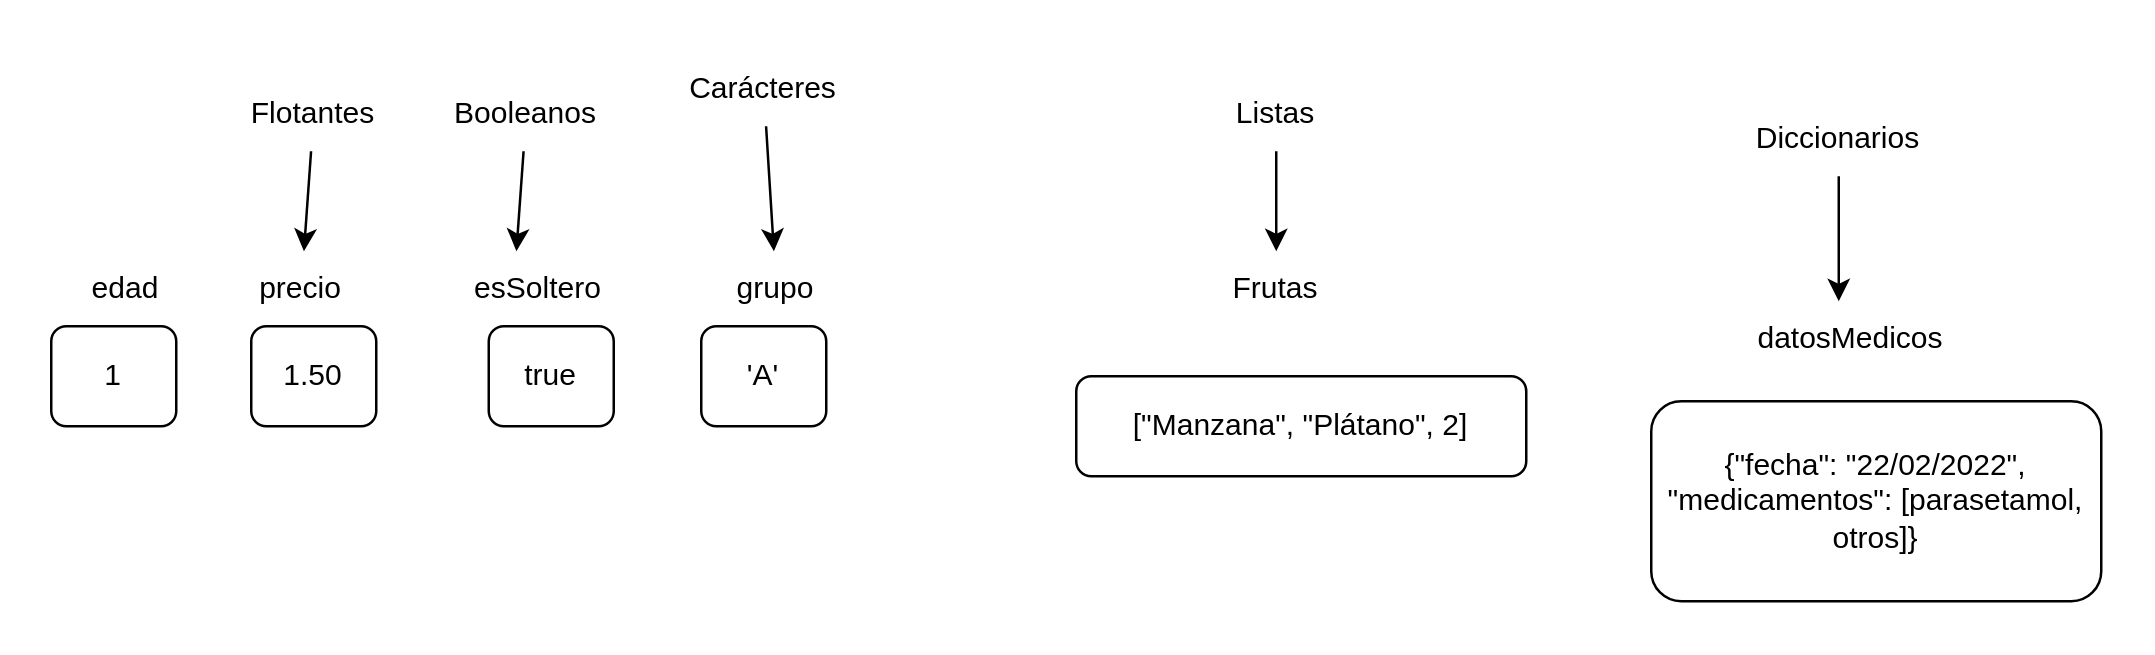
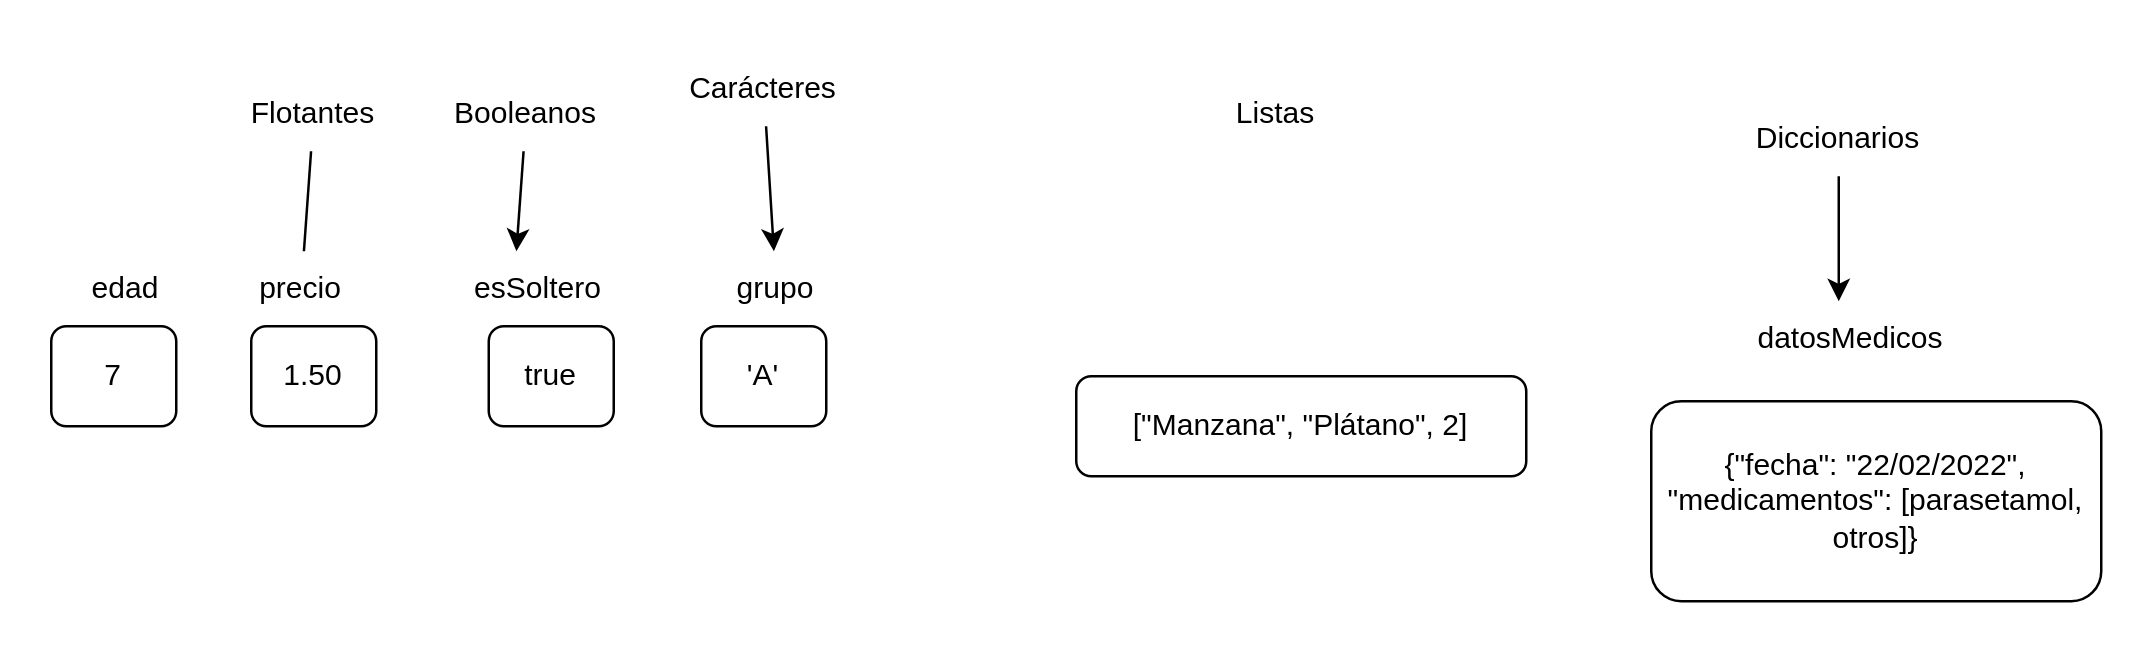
edge "Listas" -> "Frutas": removed
edge "Flotantes" -> "precio": arrowhead classic -> none
node "Frutas": removed
node "1": label "1" -> "7"
